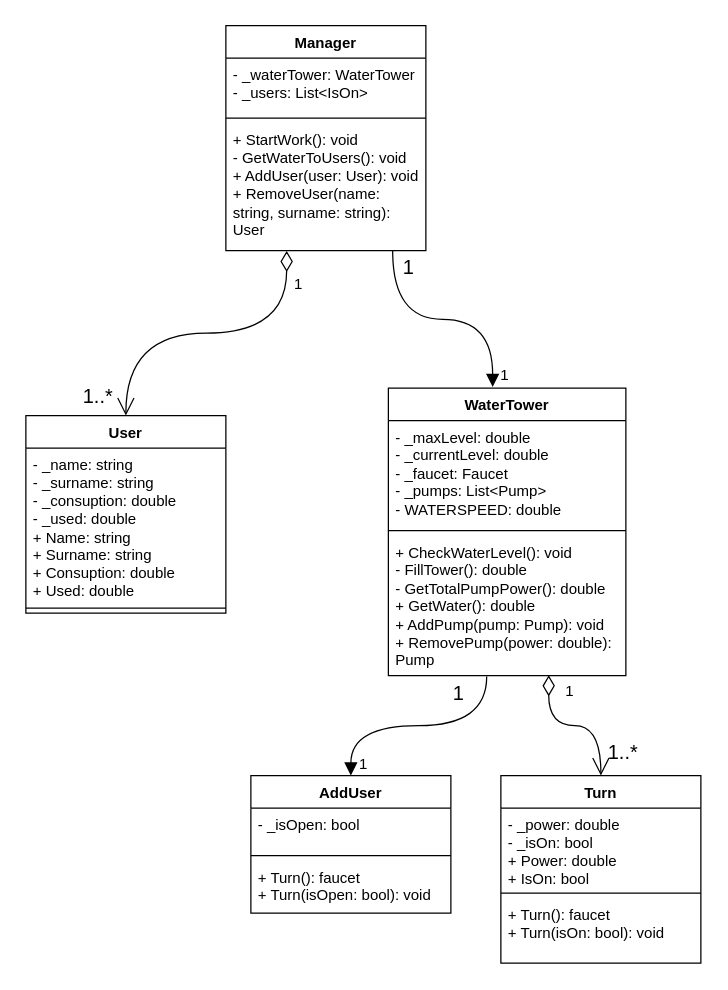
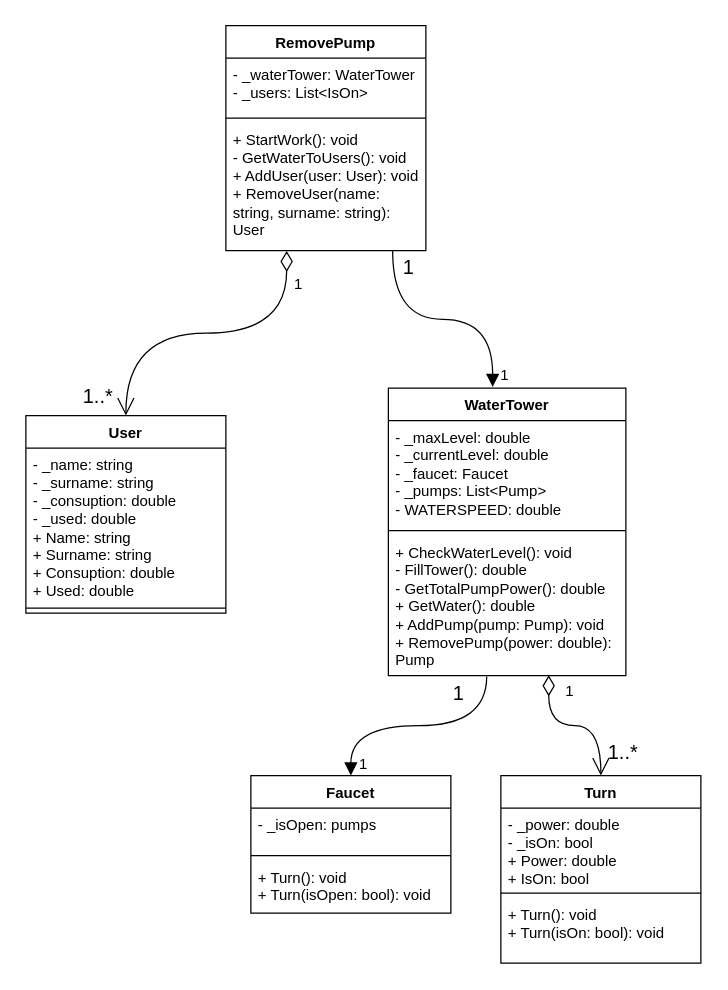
node "Manager": label "Manager" -> "RemovePump"
node "AddUser": label "AddUser" -> "Faucet"
node "- _isOpen: bool": label "- _isOpen: bool" -> "- _isOpen: pumps"
node "+ Turn(): faucet + Turn(isOpen: bool): void": label "+ Turn(): faucet + Turn(isOpen: bool): void" -> "+ Turn(): void + Turn(isOpen: bool): void"
node "+ Turn(): faucet + Turn(isOn: bool): void": label "+ Turn(): faucet + Turn(isOn: bool): void" -> "+ Turn(): void + Turn(isOn: bool): void"
